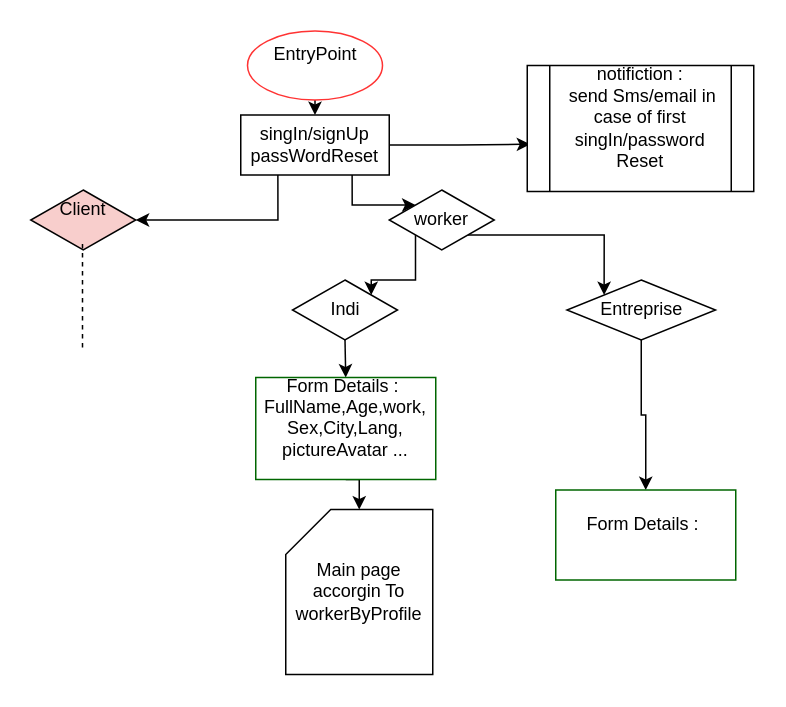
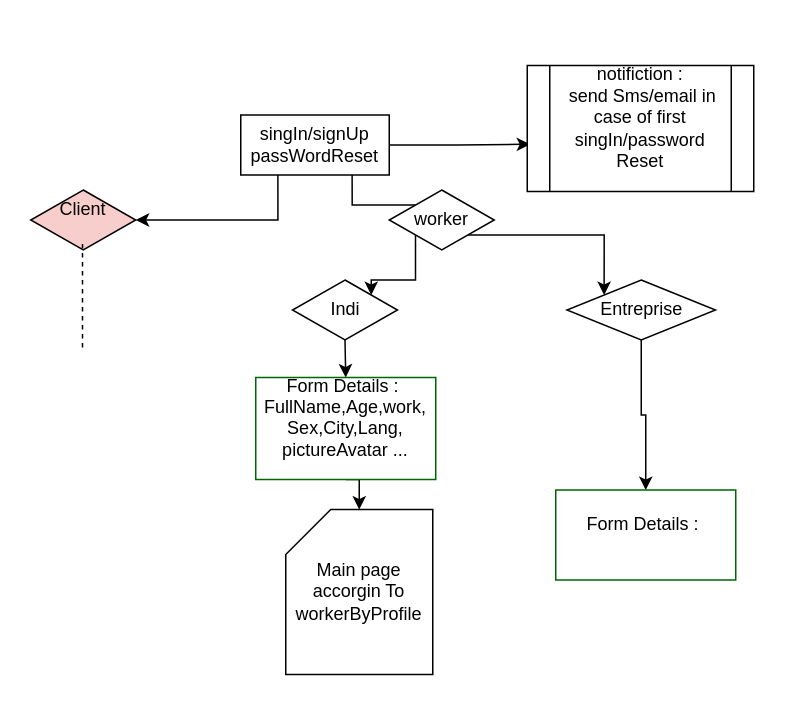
node "EntryPoint": removed
edge "EntryPoint" -> "singIn/signUp passWordReset": removed
edge "singIn/signUp passWordReset" -> "worker": arrowhead classic -> none
